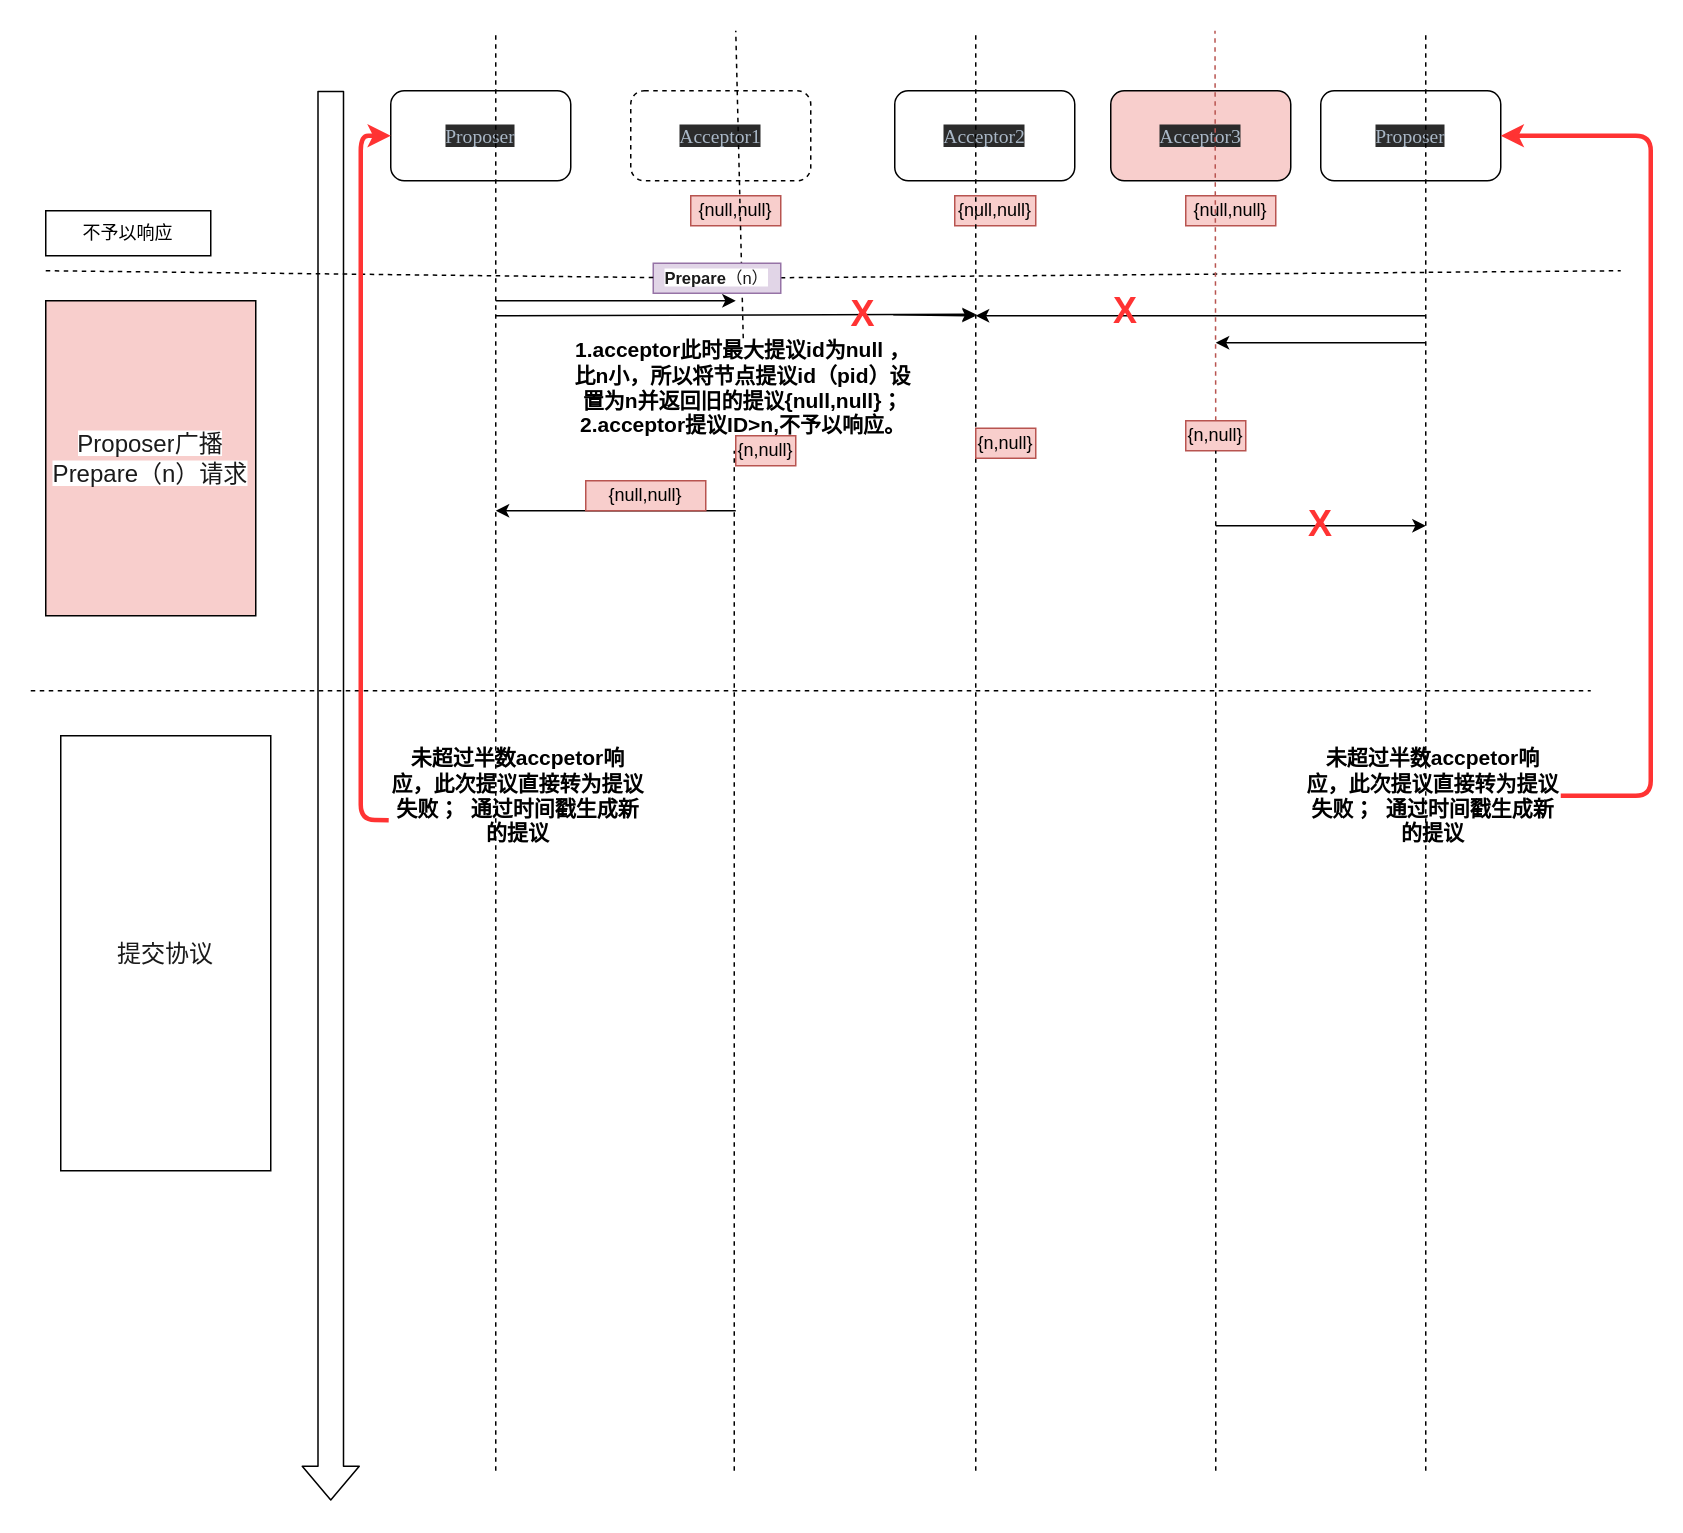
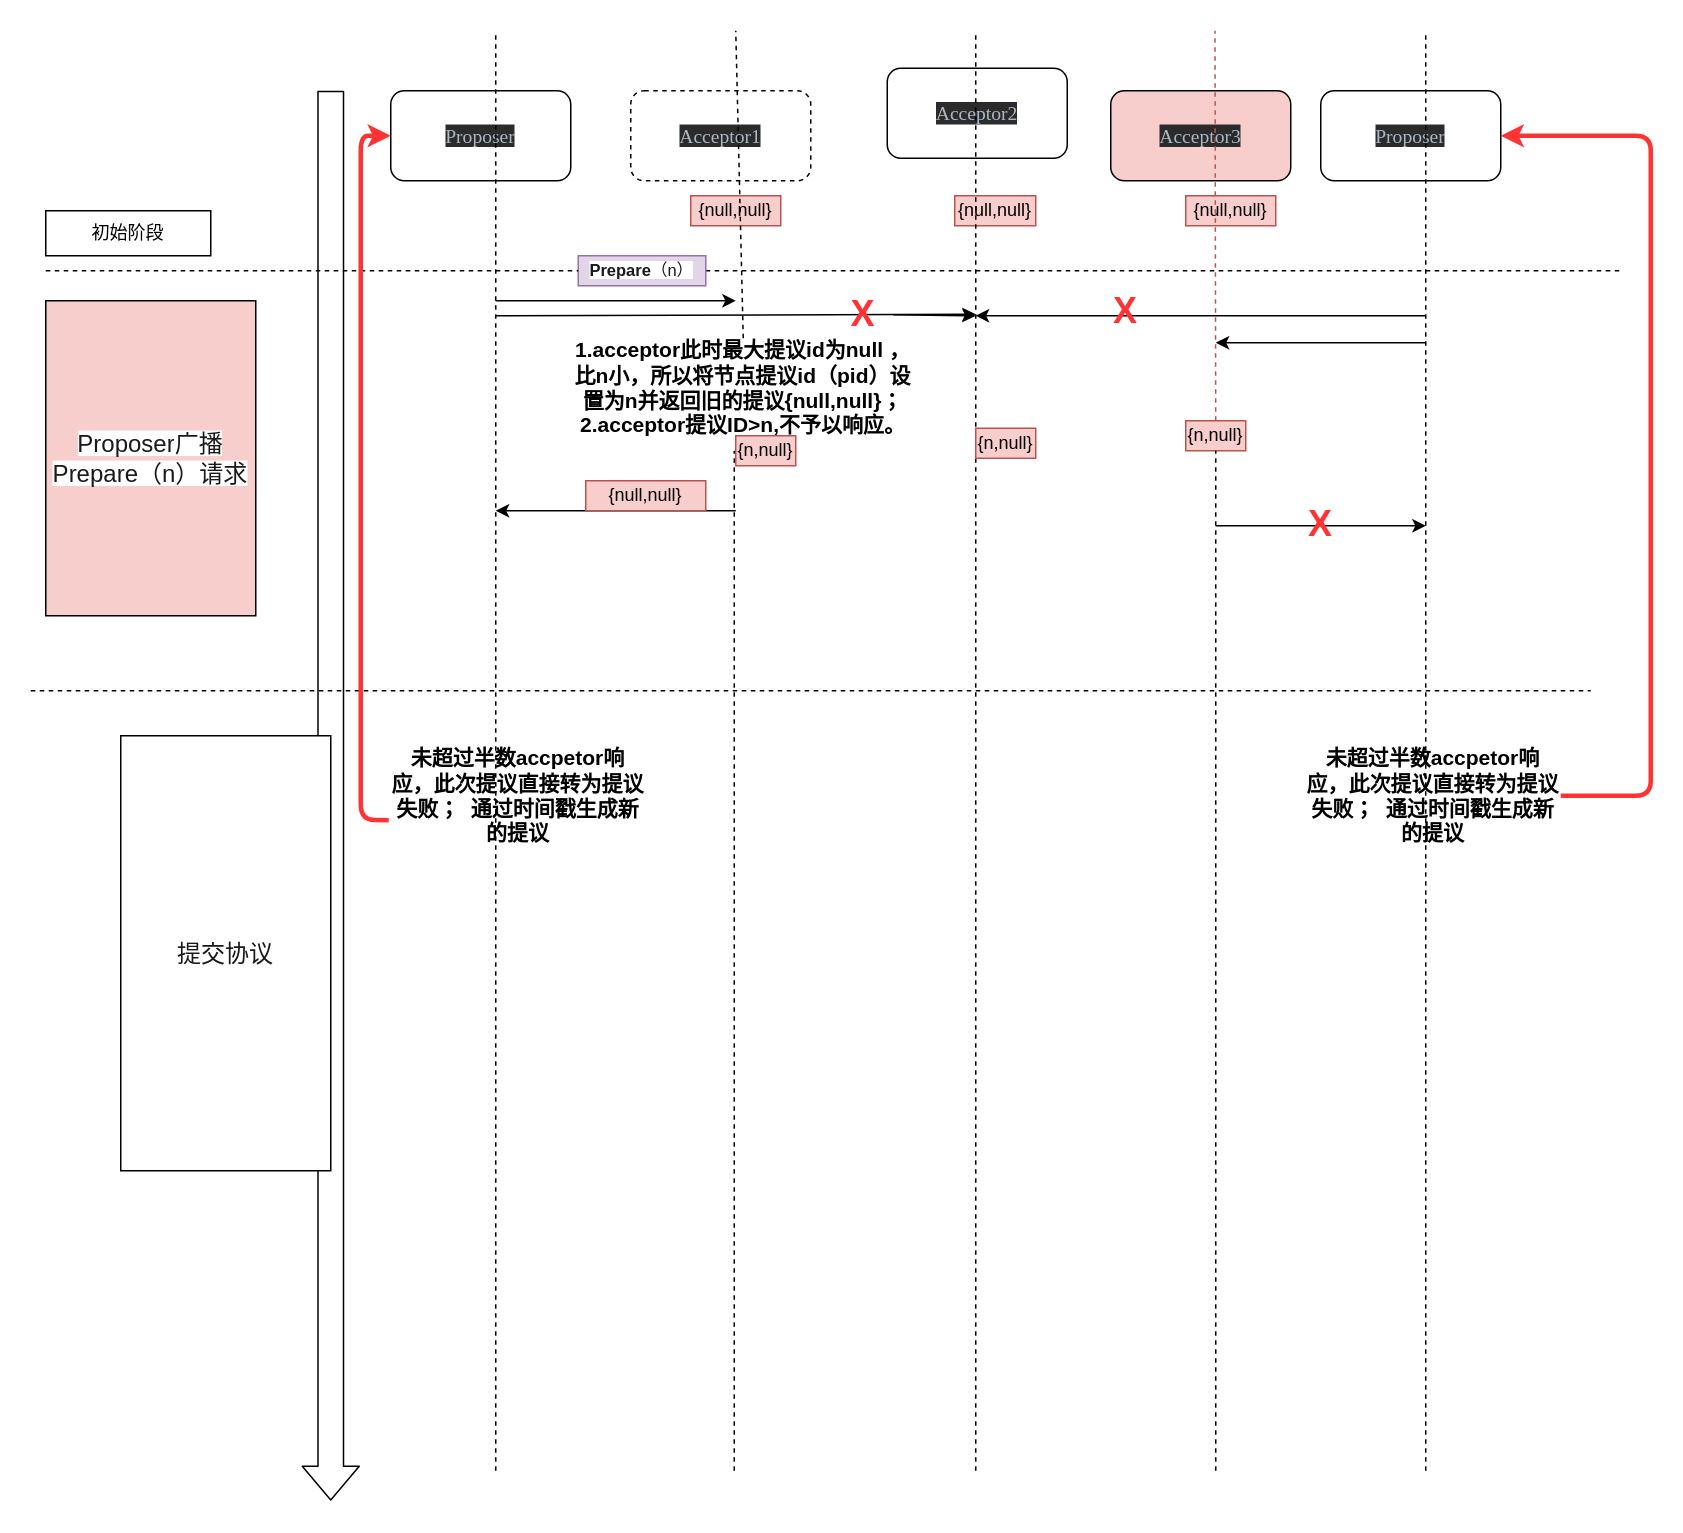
node "Acceptor2": moved (985, 136) -> (977, 113)
node "不予以响应": label "不予以响应" -> "初始阶段"
node "Prepare（n）": moved (717, 278) -> (642, 271)
node "提交协议": moved (166, 953) -> (226, 953)
